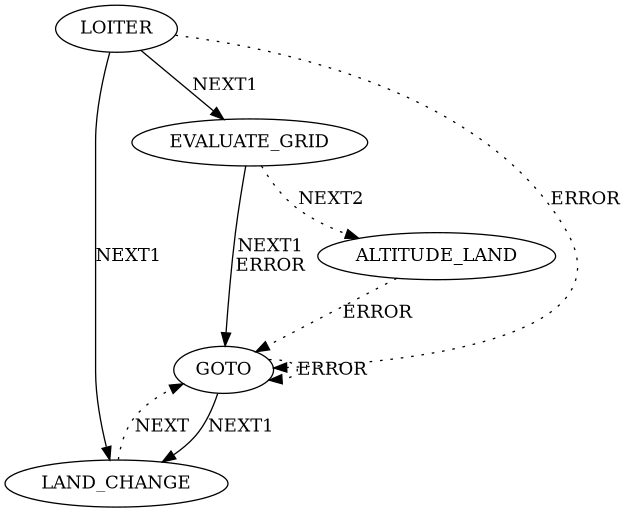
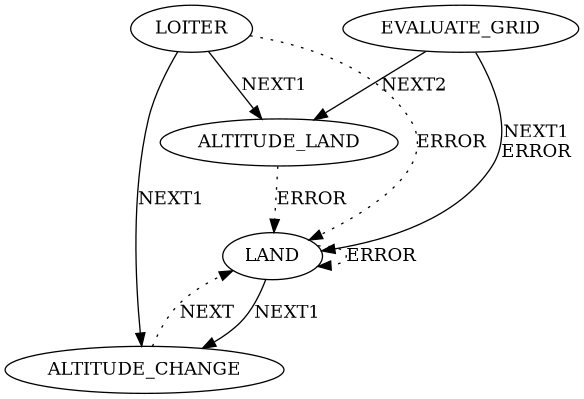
edge "LOITER" -> "EVALUATE_GRID": now "LOITER" -> "ALTITUDE_LAND"
edge "EVALUATE_GRID" -> "ALTITUDE_LAND": style dotted -> solid
node "GOTO": label "GOTO" -> "LAND"
node "LAND_CHANGE": label "LAND_CHANGE" -> "ALTITUDE_CHANGE"
